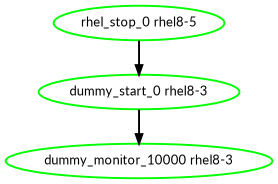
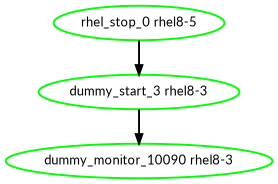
node "dummy_start_0 rhel8-3": label "dummy_start_0 rhel8-3" -> "dummy_start_3 rhel8-3"
node "dummy_monitor_10000 rhel8-3": label "dummy_monitor_10000 rhel8-3" -> "dummy_monitor_10090 rhel8-3"
